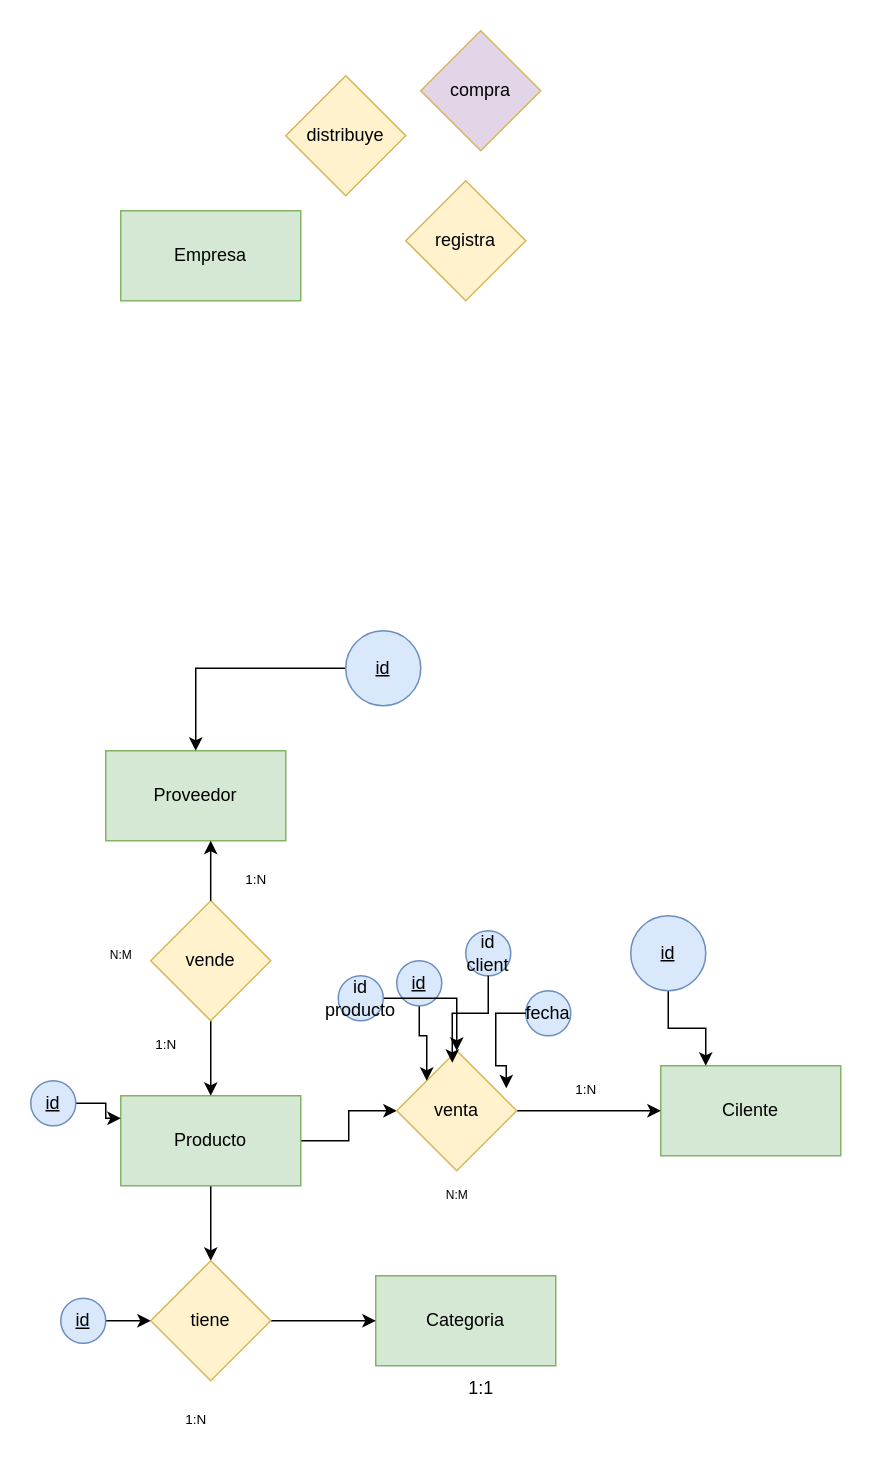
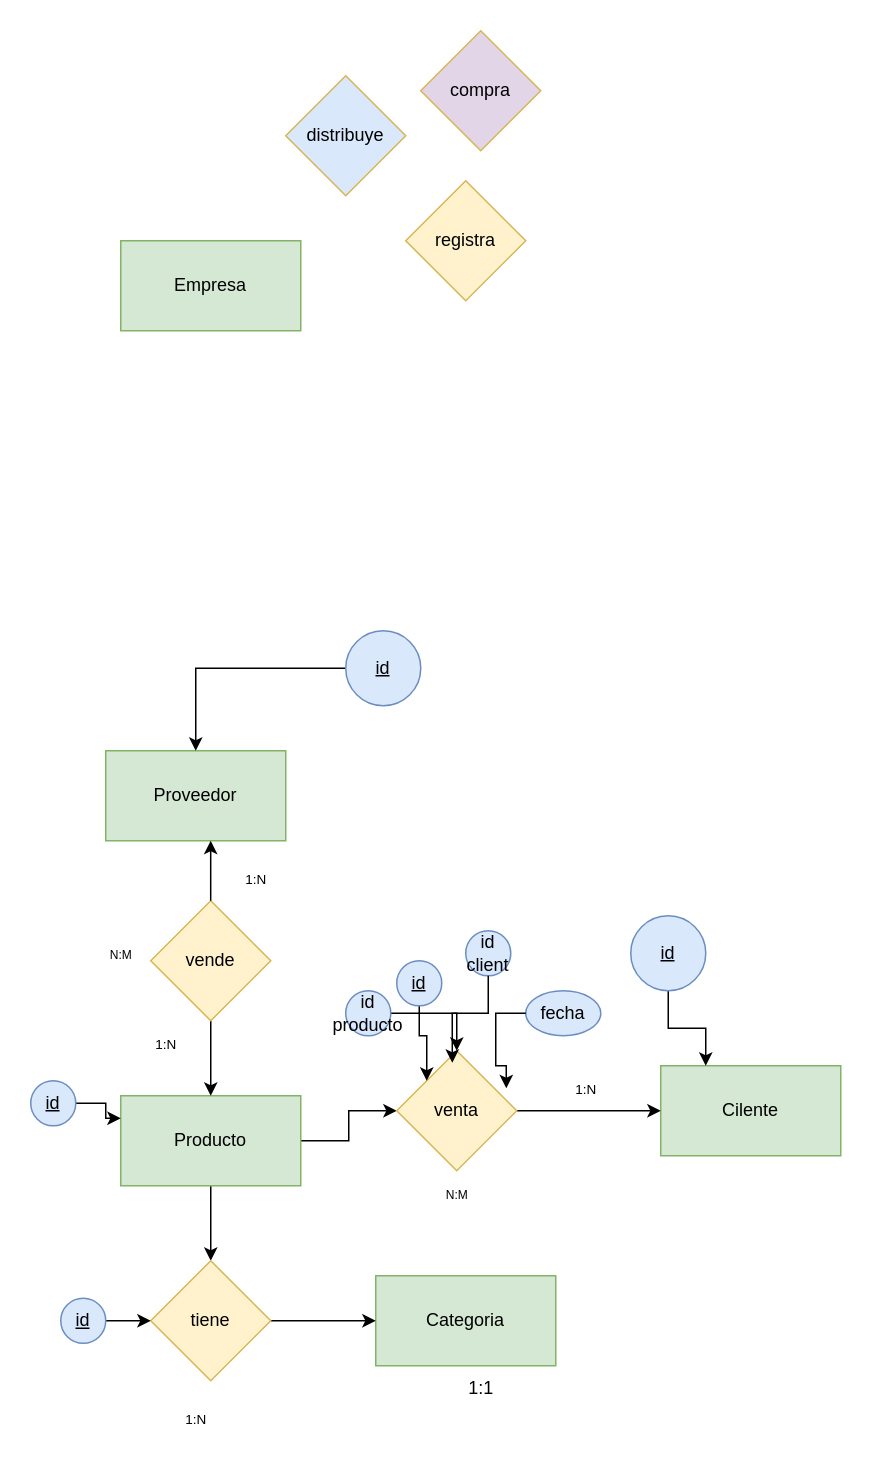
node "distribuye": fillcolor #fff2cc -> #dae8fc
node "Empresa": moved (211, 256) -> (211, 286)
node "id producto": moved (361, 998) -> (368, 1013)
node "fecha": size 45x45 -> 75x45
